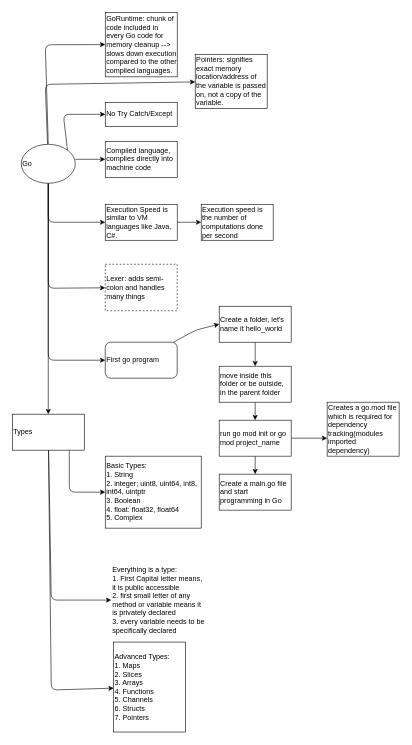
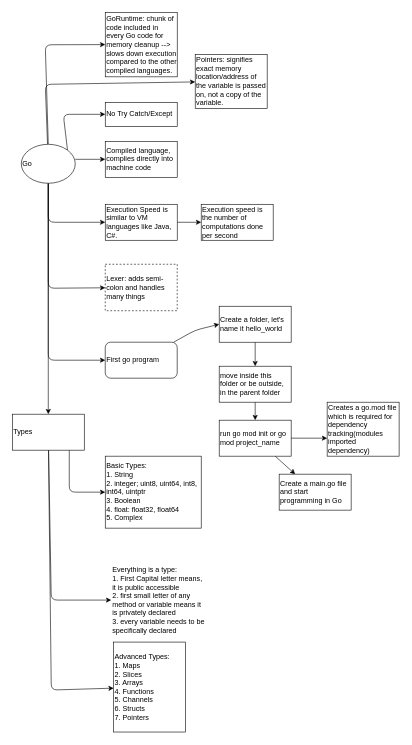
node "Create a main.go file and start programming in Go": moved (255, 492) -> (315, 492)
